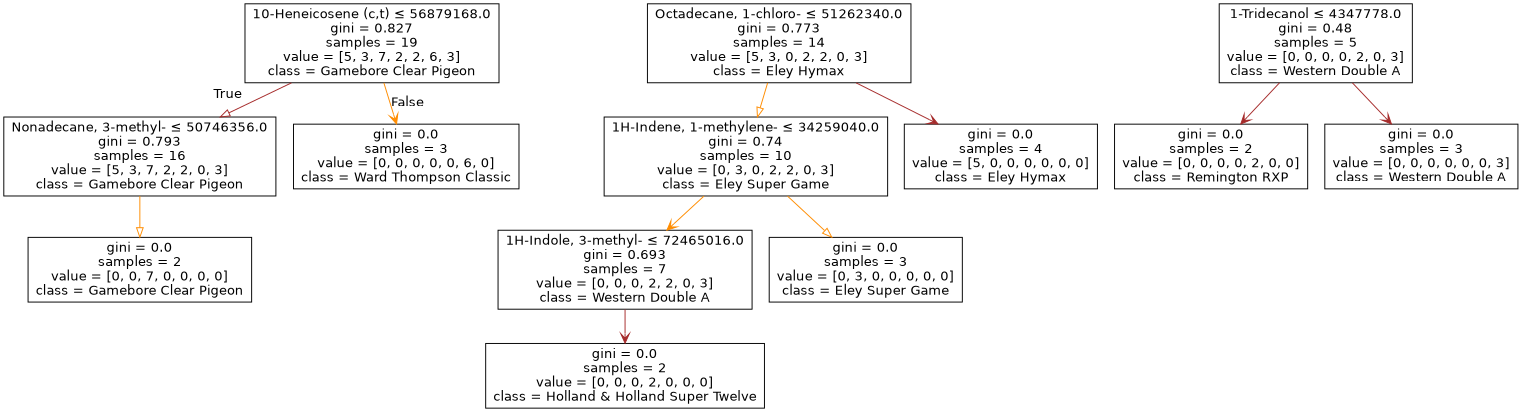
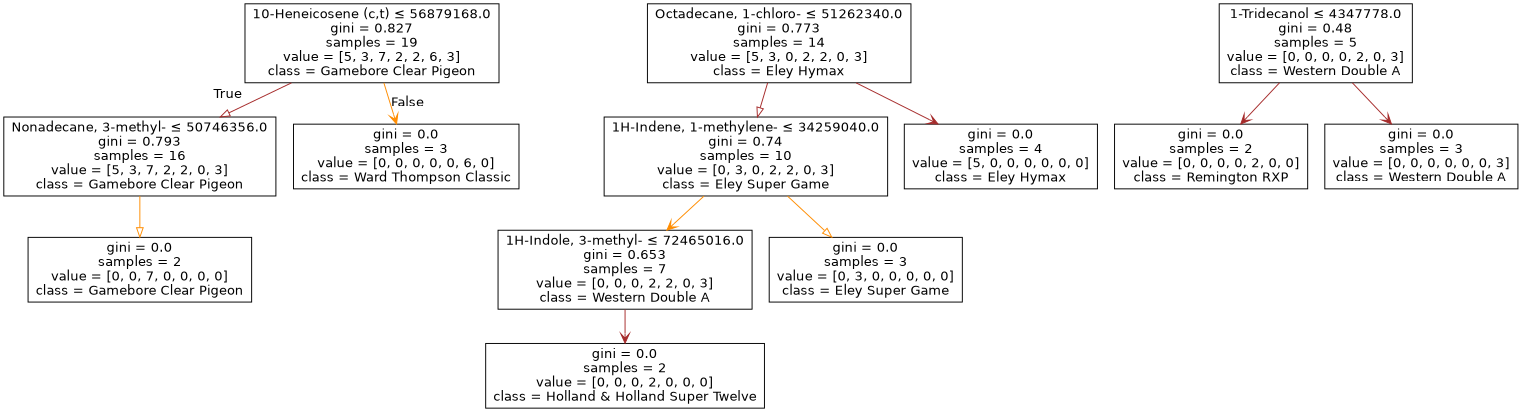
edge "Octadecane, 1-chloro- ≤ 51262340.0" -> "1H-Indene, 1-methylene- ≤ 34259040.0": color darkorange -> brown
node "1H-Indole, 3-methyl- ≤ 72465016.0": text "gini = 0.693" -> "gini = 0.653"
